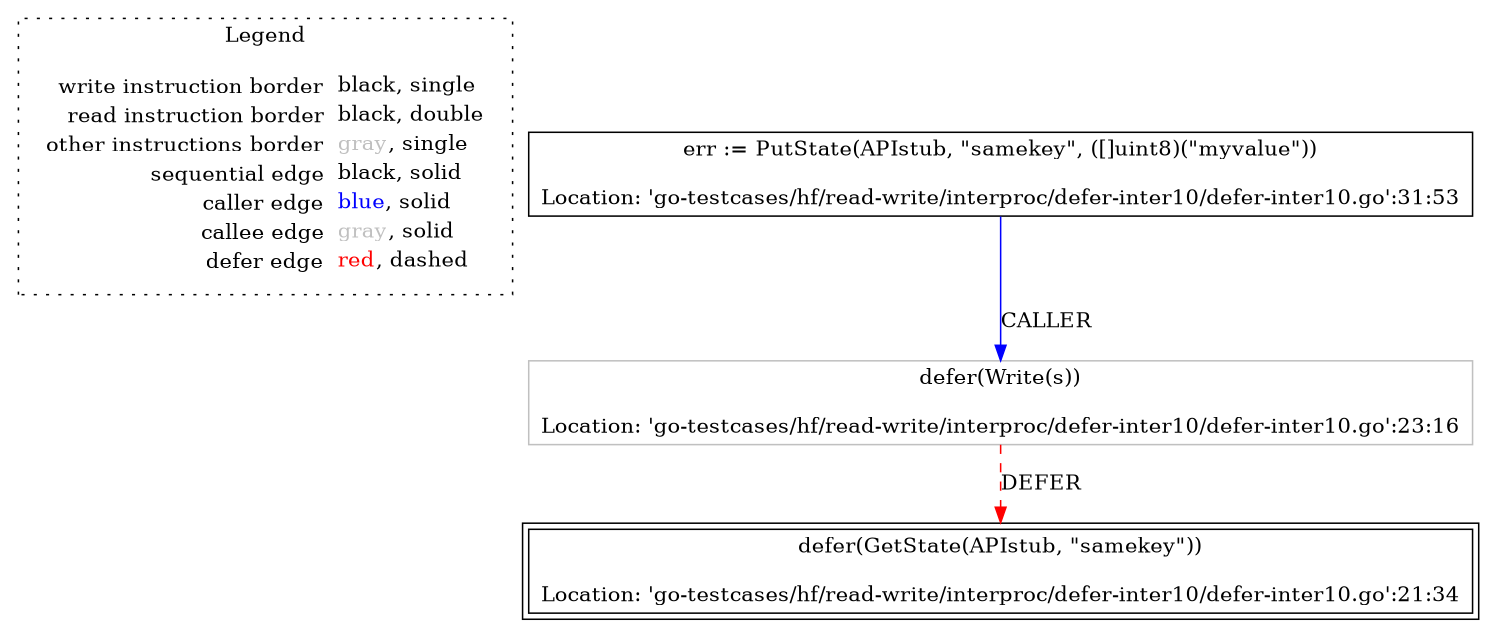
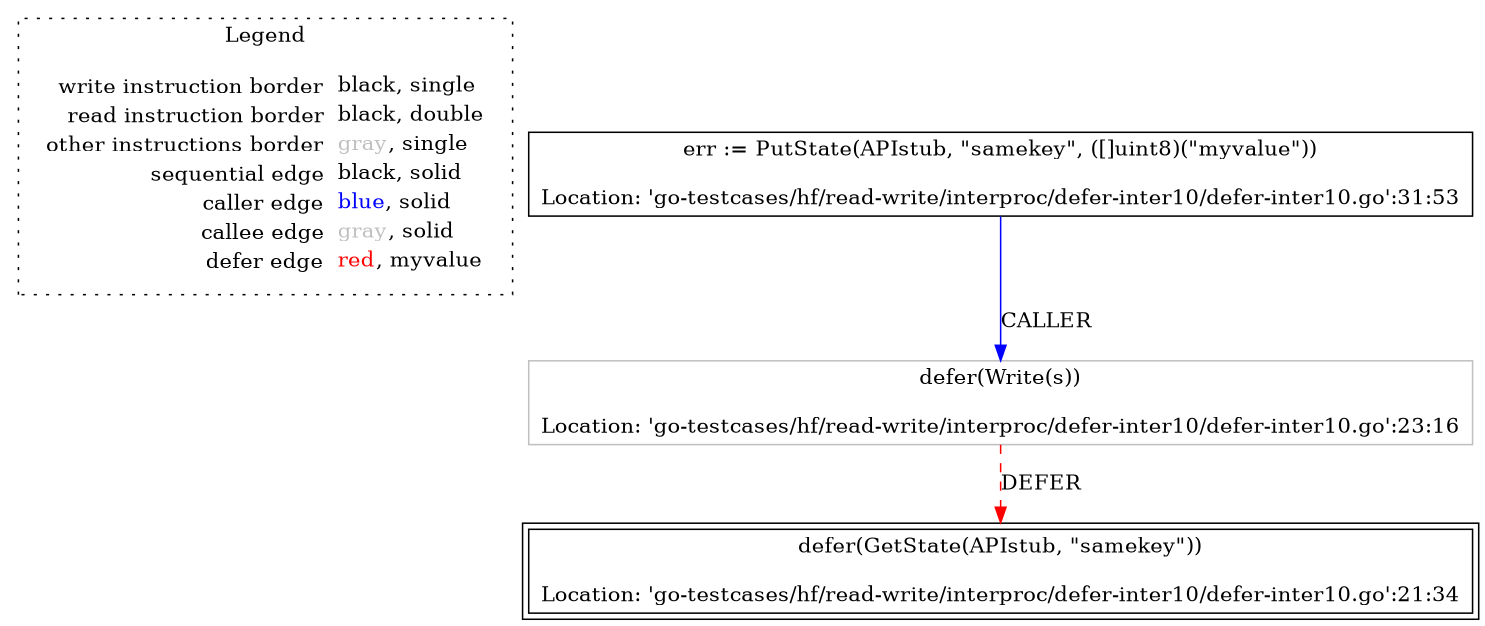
node "write instruction border": text ", dashed" -> ", myvalue"
